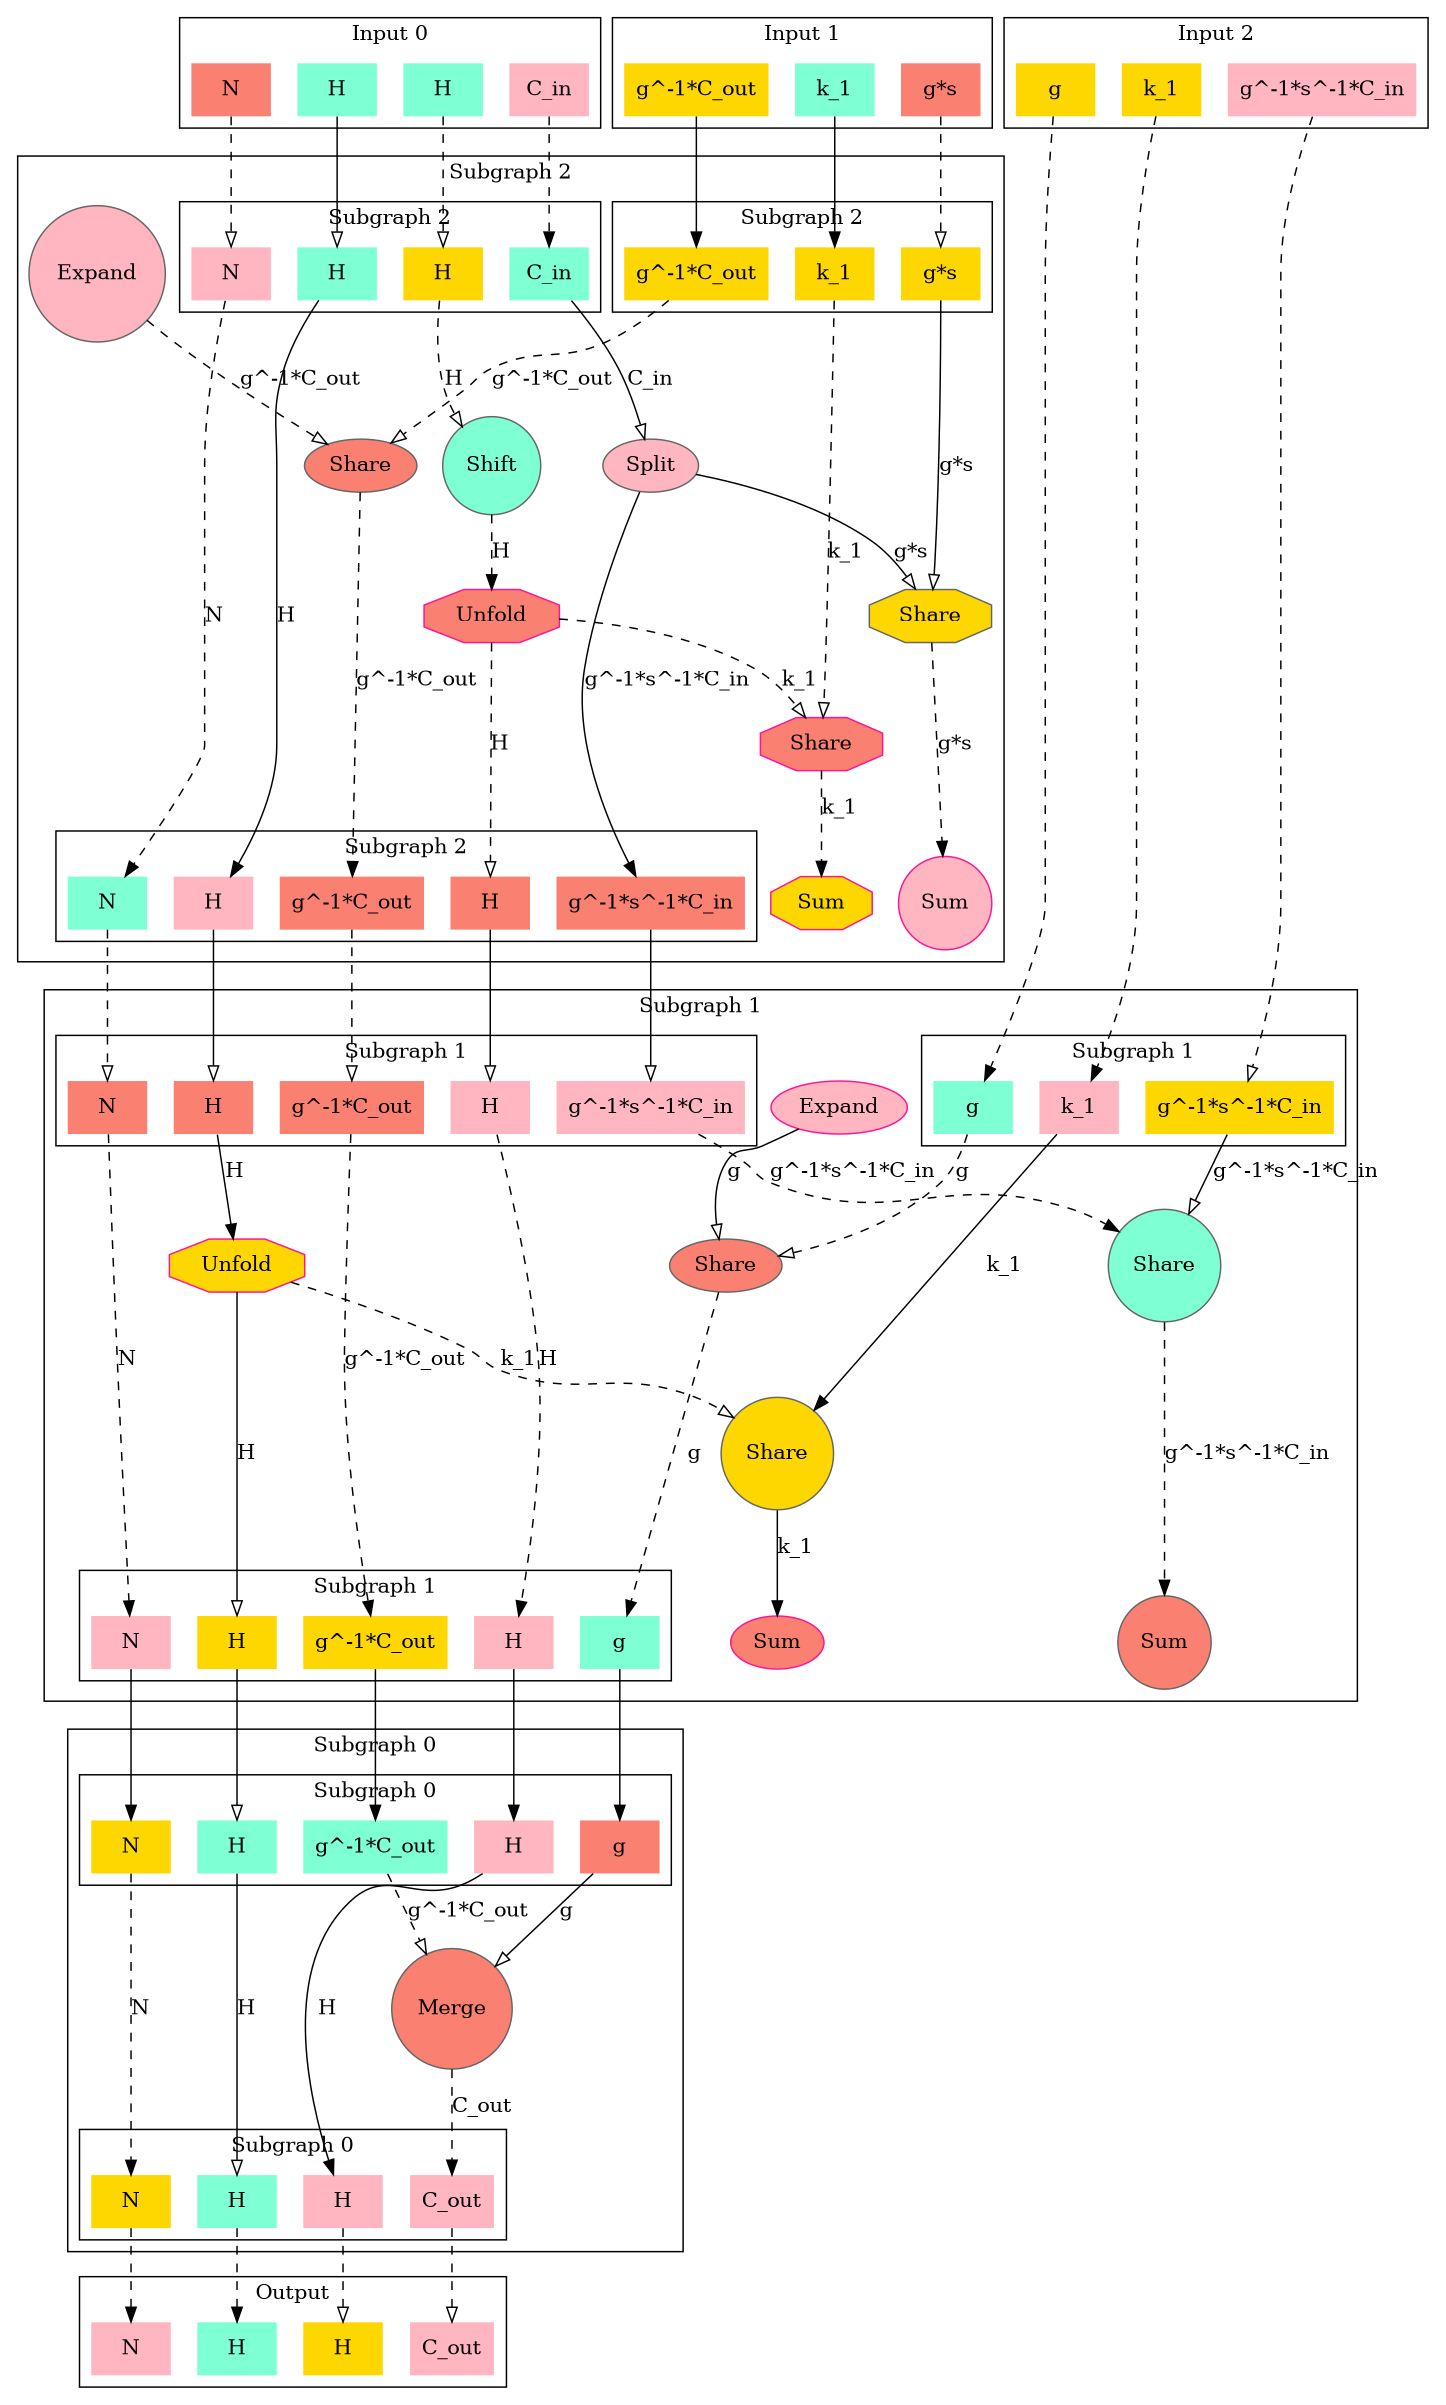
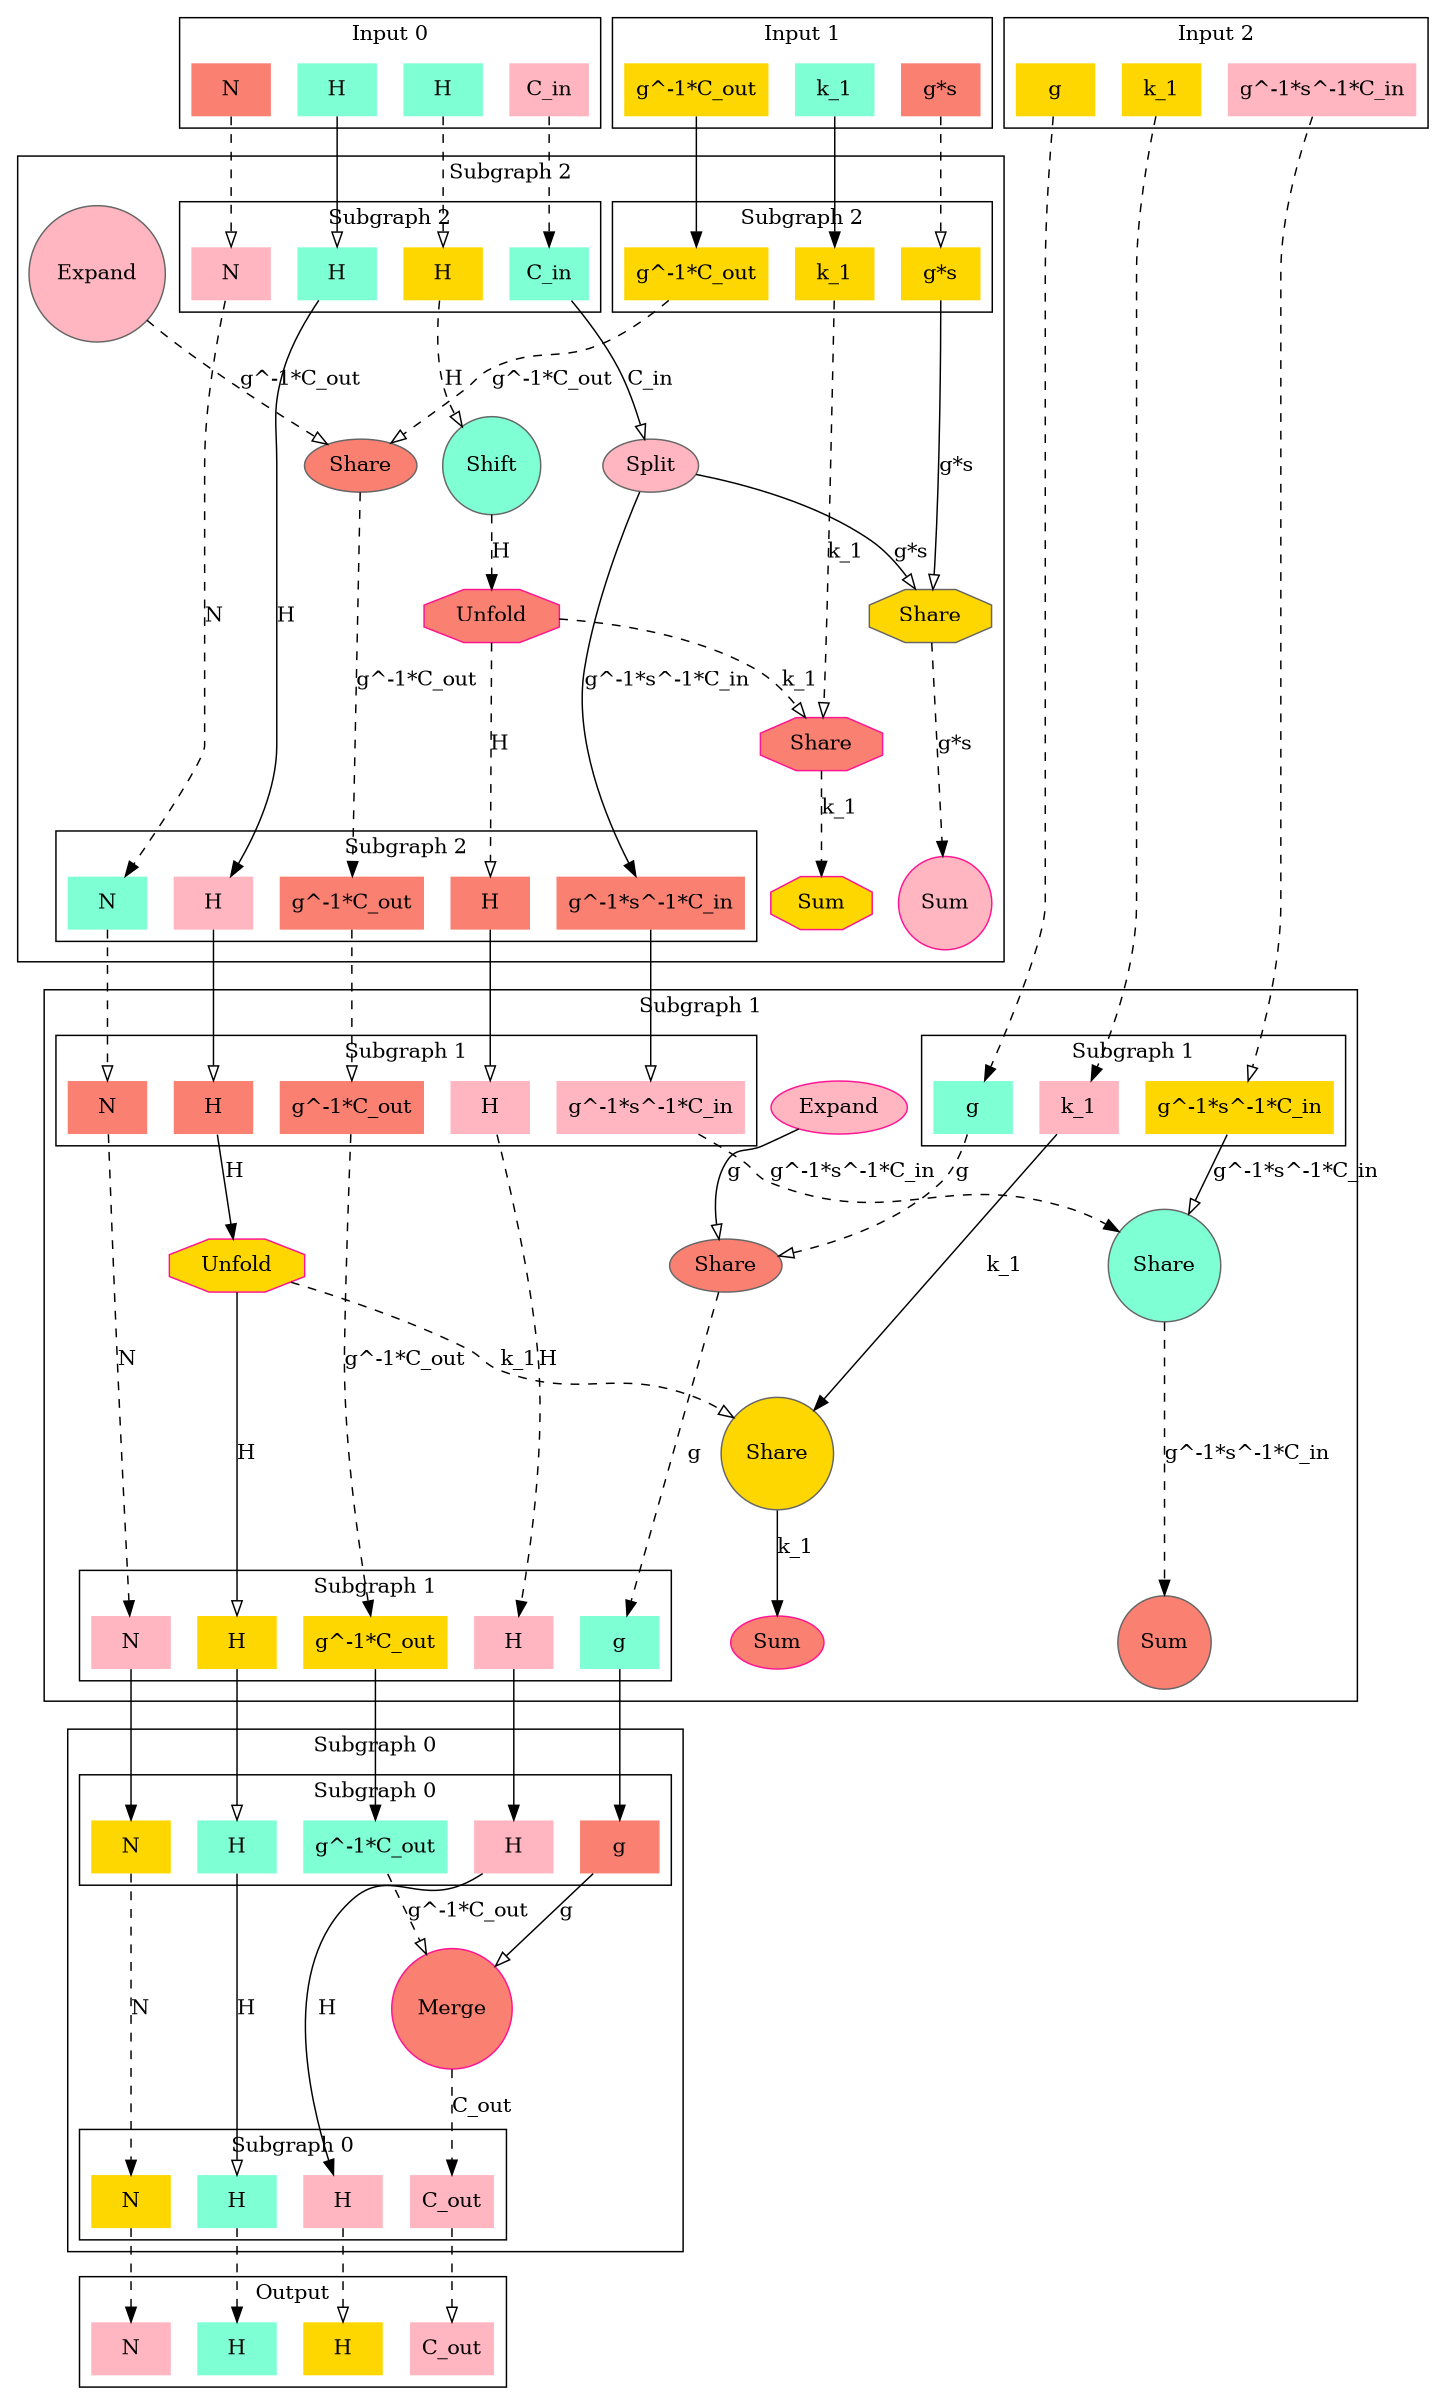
node "Merge": color gray40 -> deeppink
